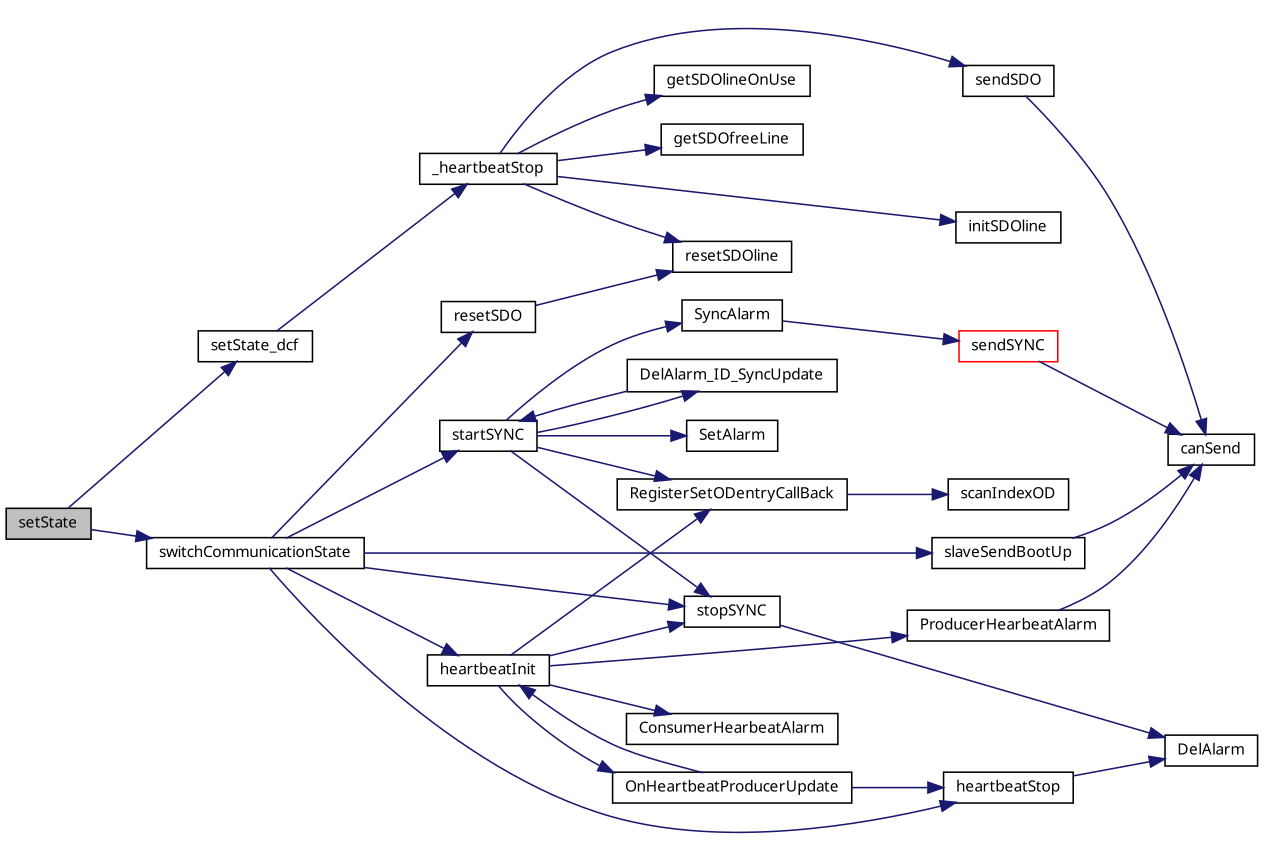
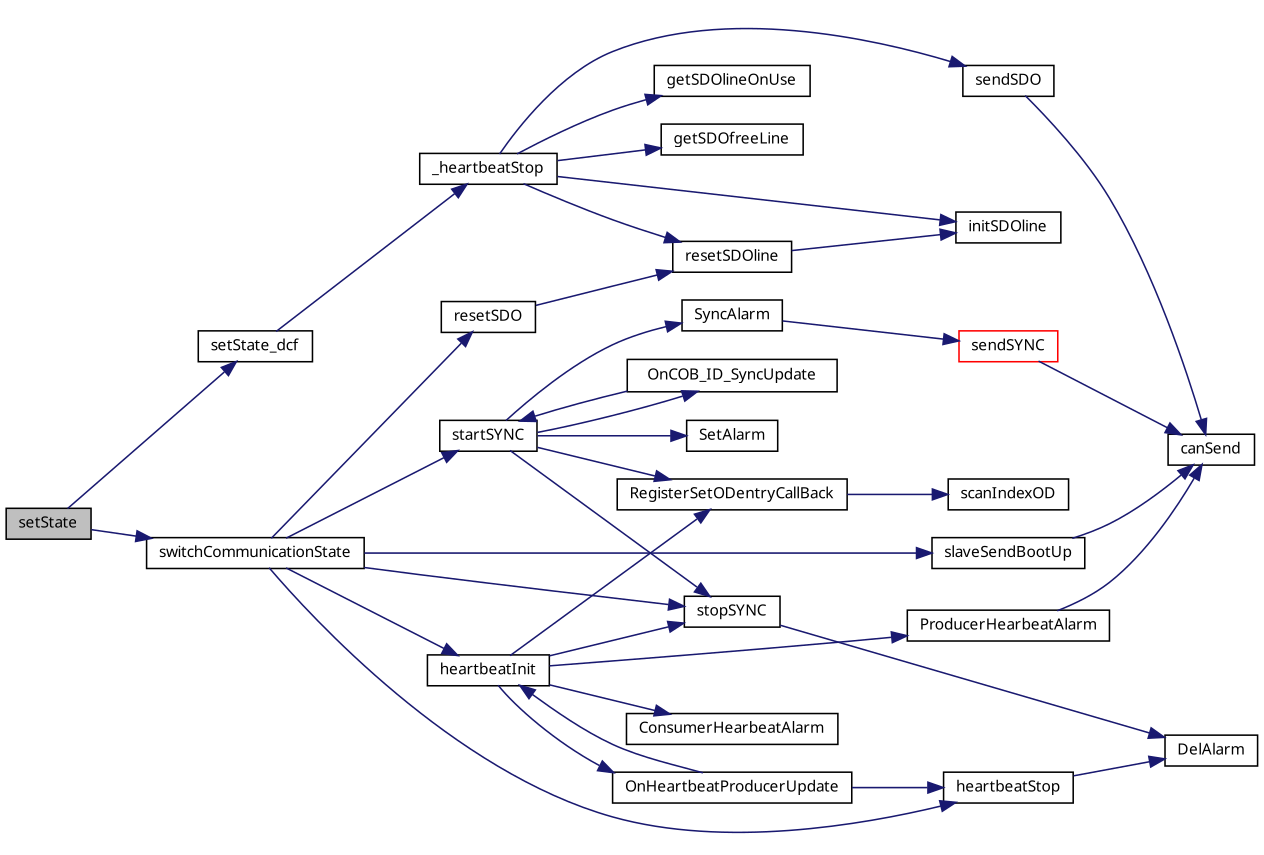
edge "resetSDOline" -> "initSDOline": added
node "DelAlarm_ID_SyncUpdate": label "DelAlarm_ID_SyncUpdate" -> "OnCOB_ID_SyncUpdate"
